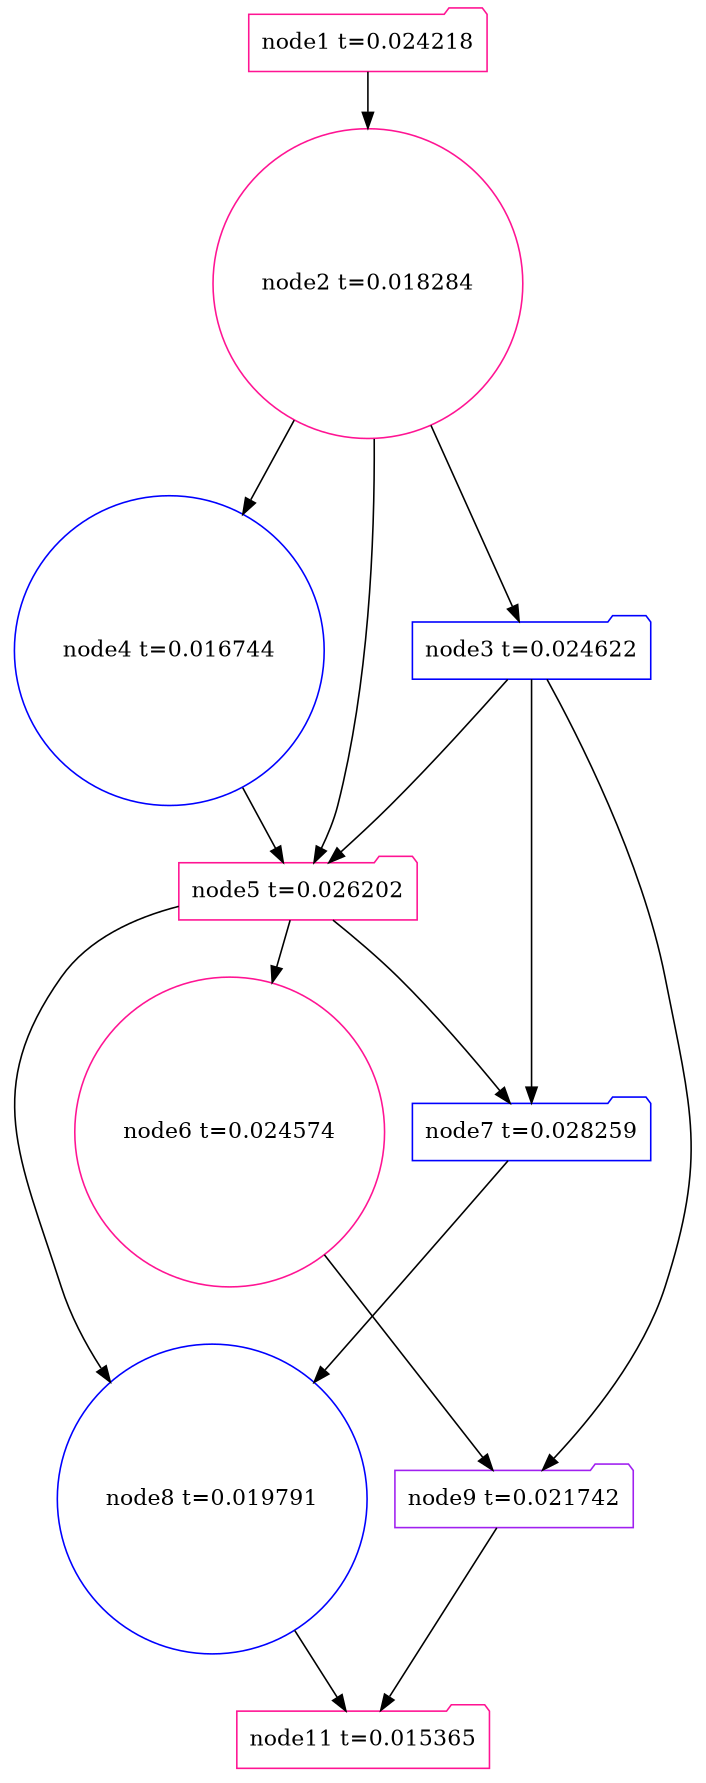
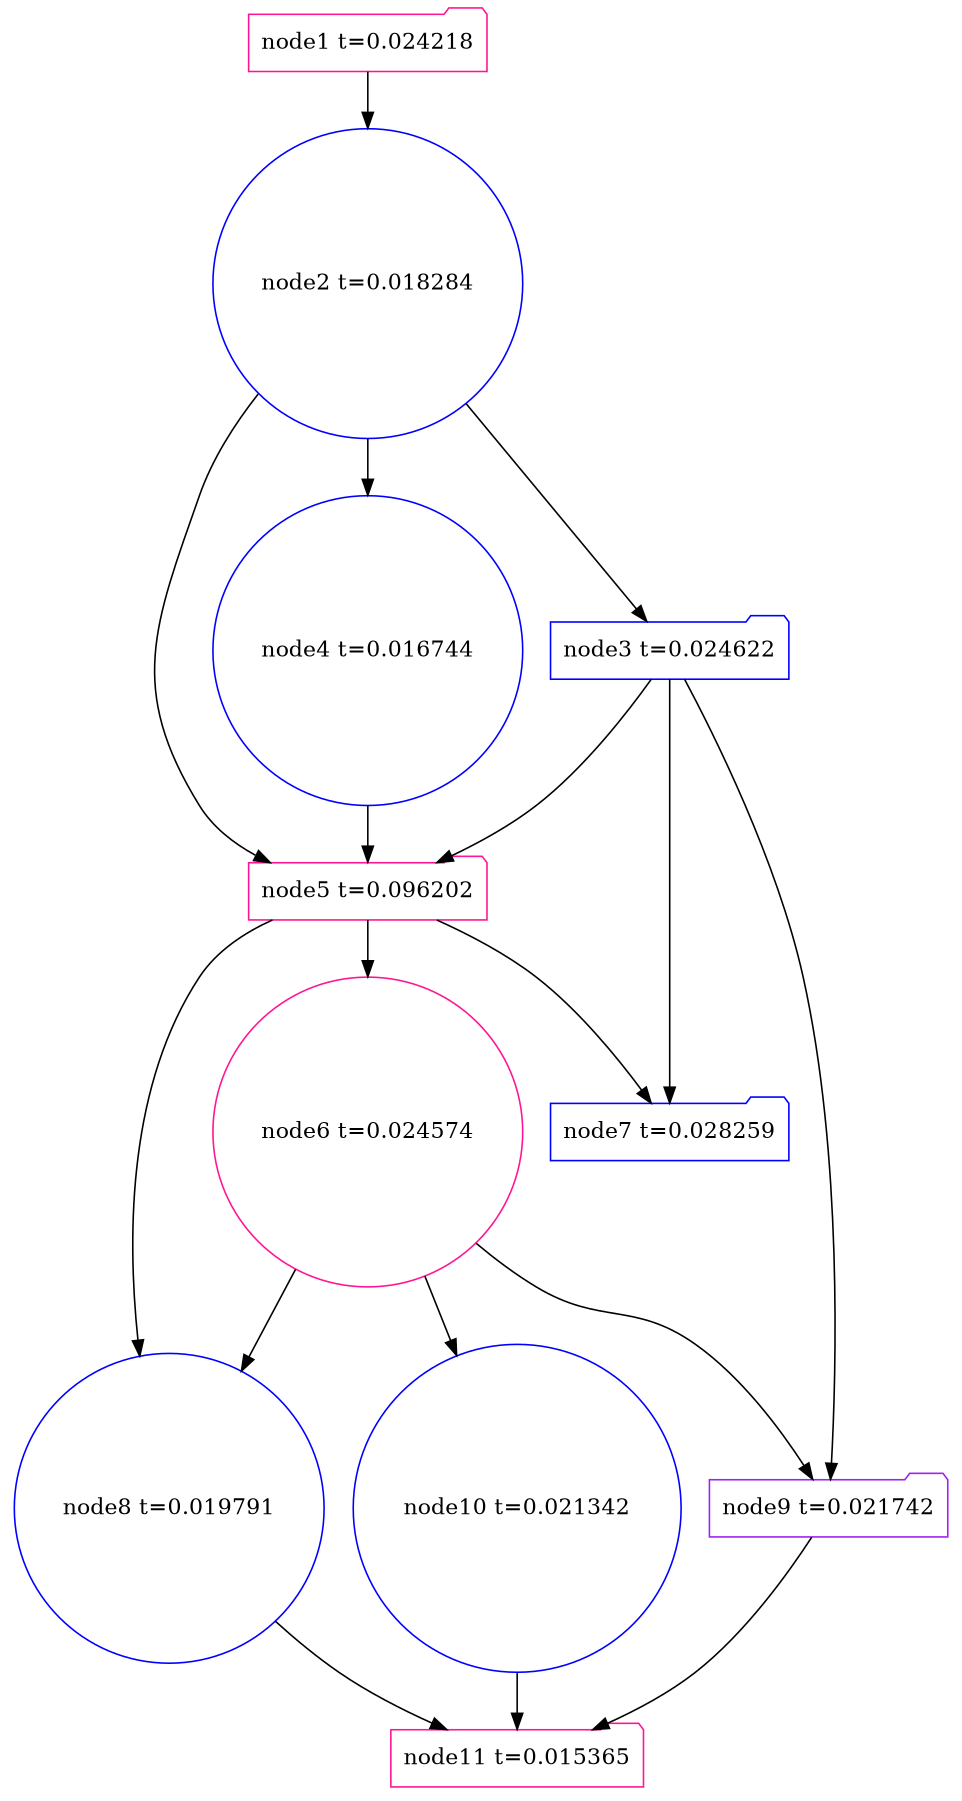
node "node2 t=0.018284": color deeppink -> blue
node "node5 t=0.026202": label "node5 t=0.026202" -> "node5 t=0.096202"
edge "node7 t=0.028259" -> "node8 t=0.019791": now "node6 t=0.024574" -> "node8 t=0.019791"
node "node10 t=0.021342": added
